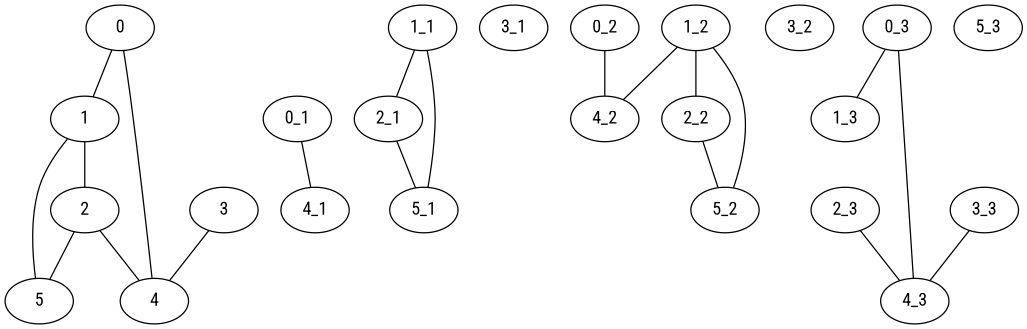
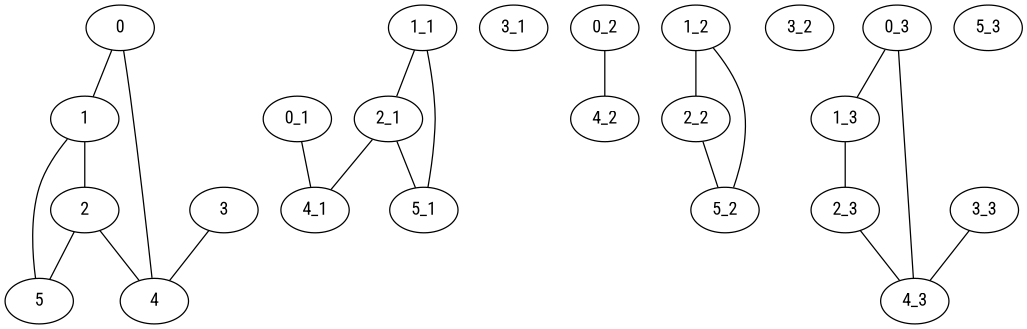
edge "1_2" -- "4_2": removed
edge "2_1" -- "4_1": added
edge "1_3" -- "2_3": added
